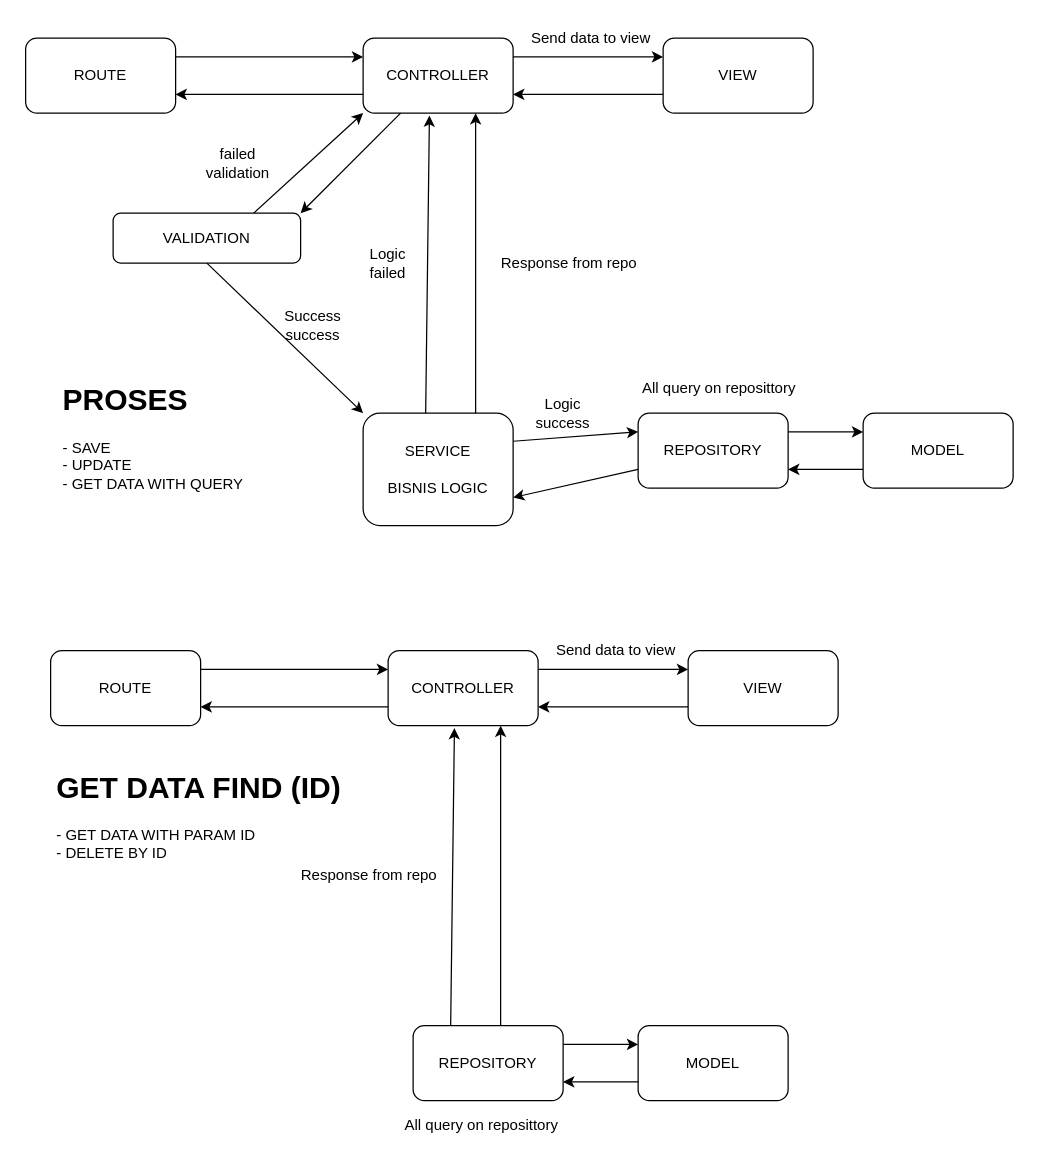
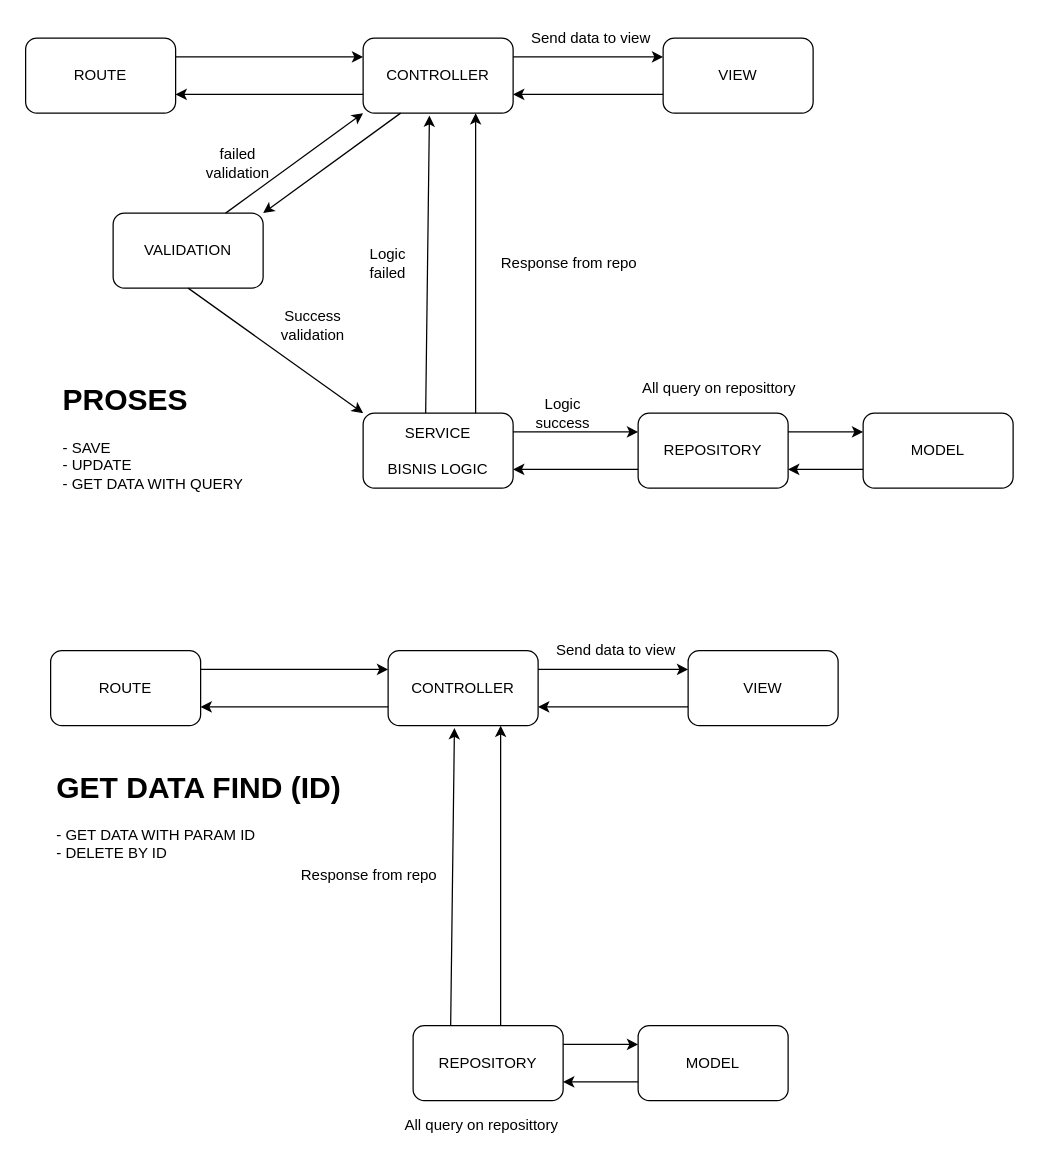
node "VALIDATION": size 188x50 -> 150x75
node "Success success": label "Success success" -> "Success validation"
node "SERVICE BISNIS LOGIC": size 150x113 -> 150x75
